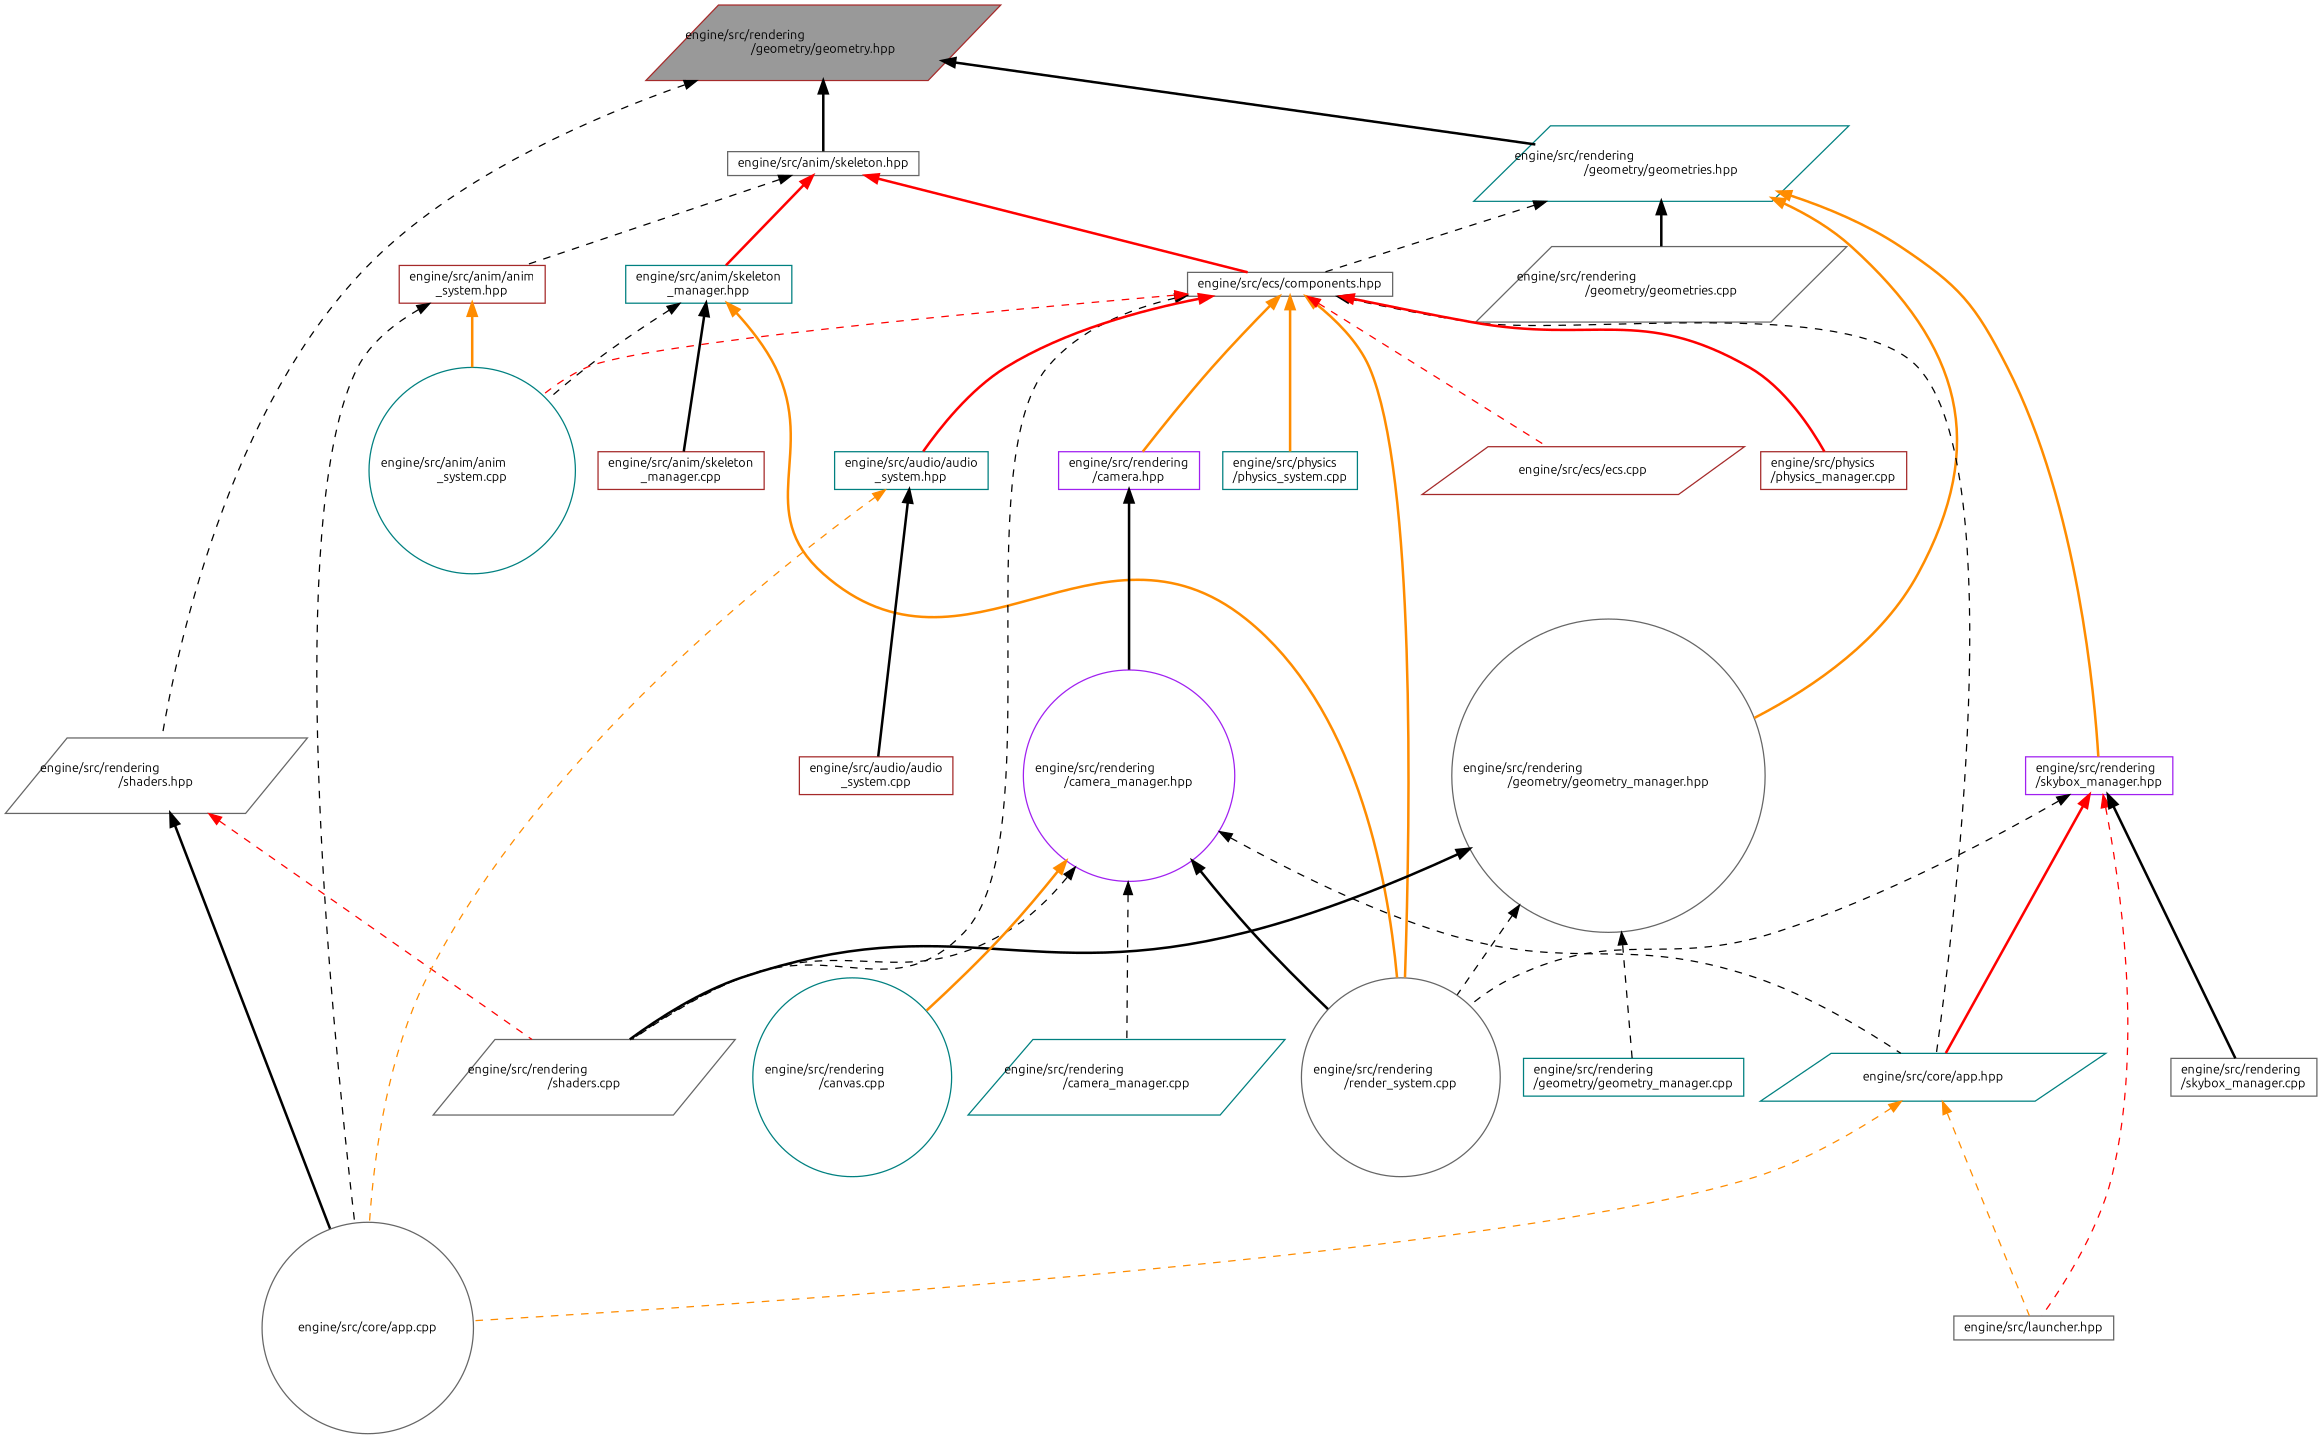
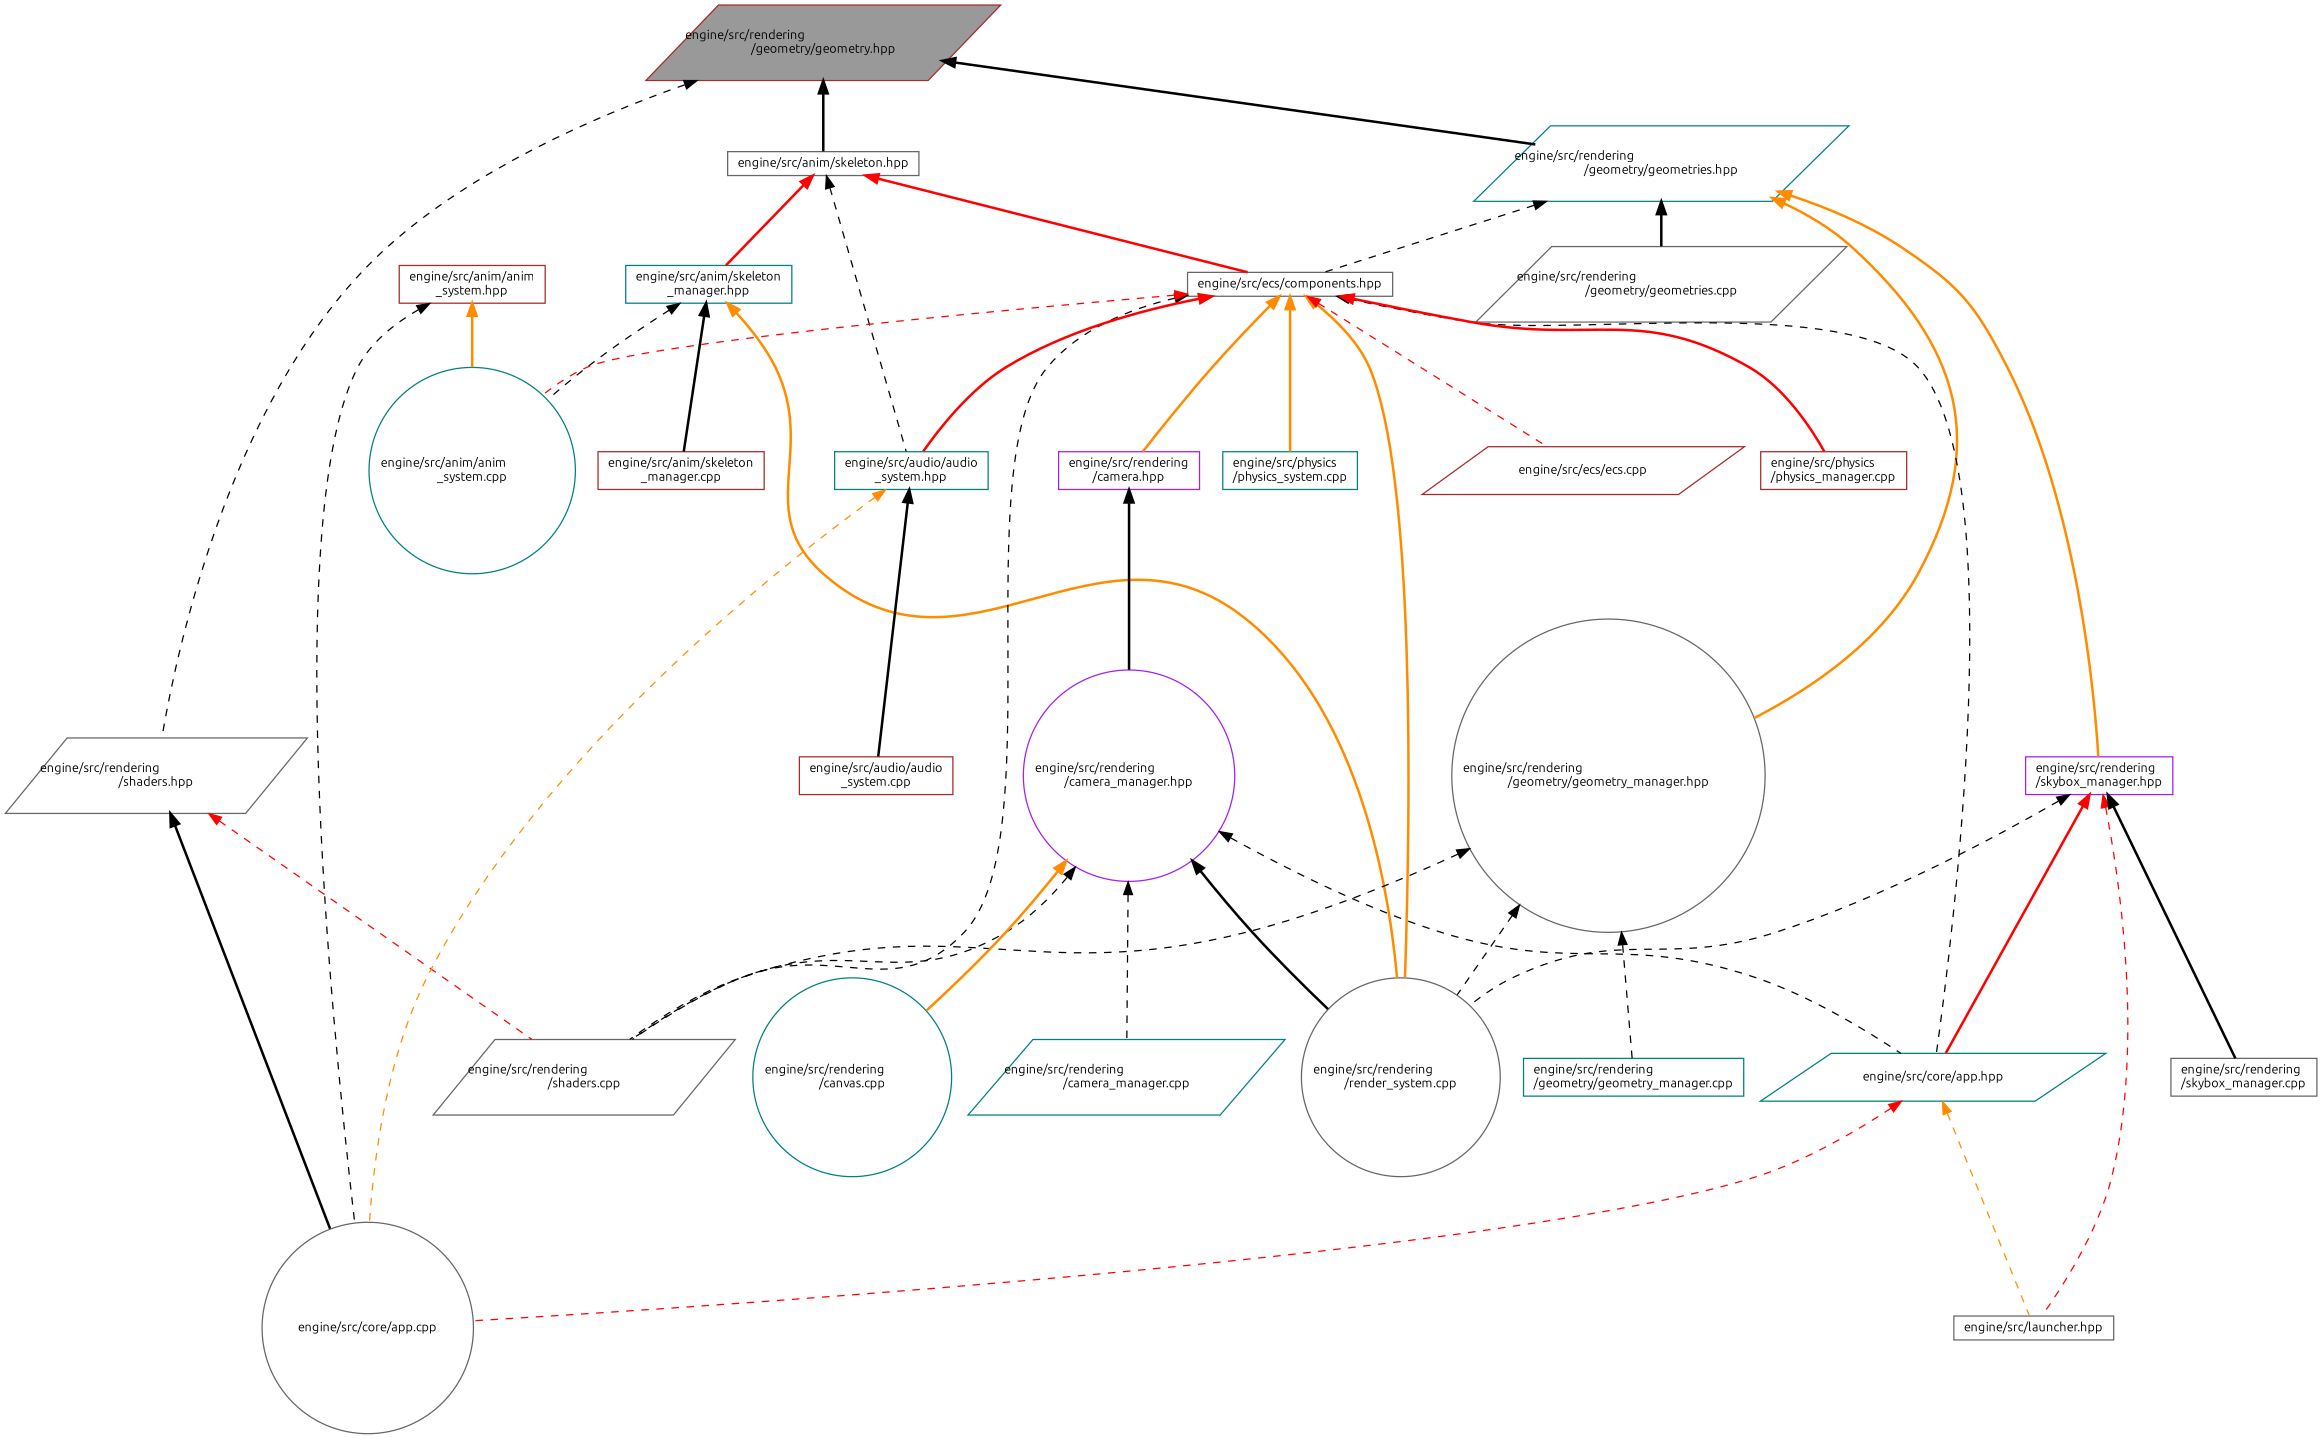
edge "engine/src/anim/anim _system.hpp" -> "engine/src/anim/skeleton.hpp": now "engine/src/audio/audio _system.hpp" -> "engine/src/anim/skeleton.hpp"
edge "engine/src/rendering /shaders.cpp" -> "engine/src/rendering /geometry/geometry_manager.hpp": style bold -> dashed
edge "engine/src/core/app.cpp" -> "engine/src/core/app.hpp": color darkorange -> red
